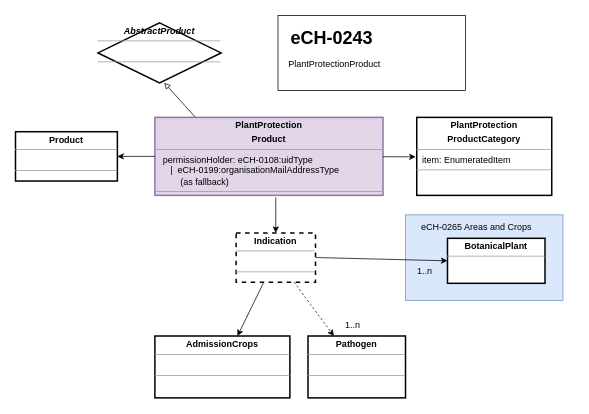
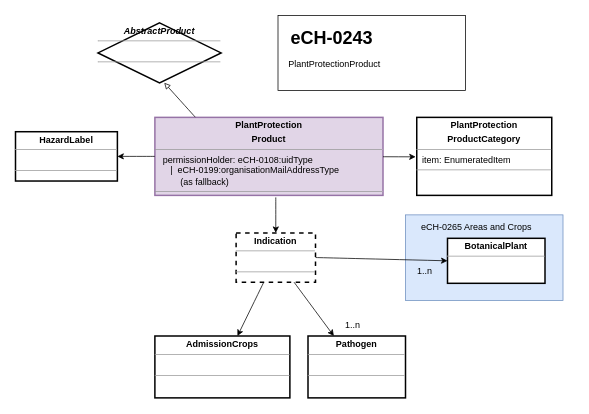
node "Product": label "Product" -> "HazardLabel"
edge "Indication" -> "Pathogen": style dashed -> solid
